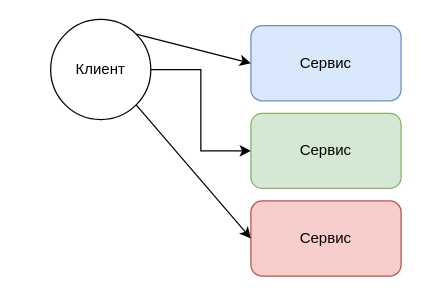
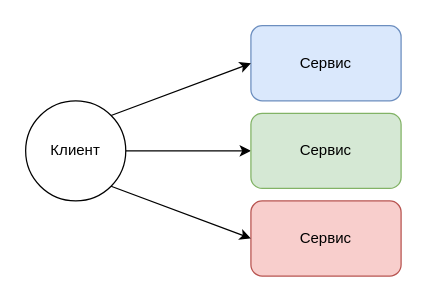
node "Клиент": moved (101, 69) -> (76, 151)
